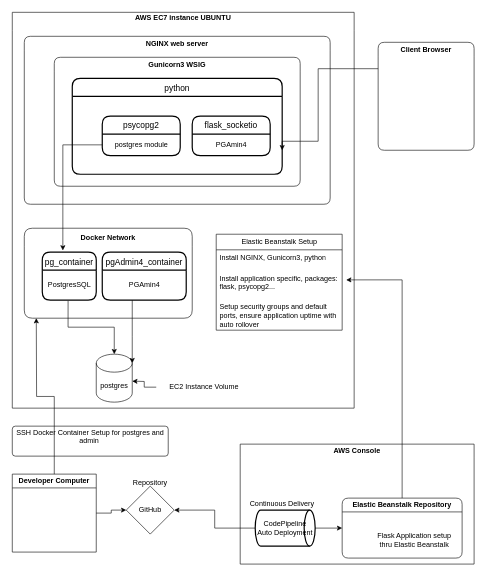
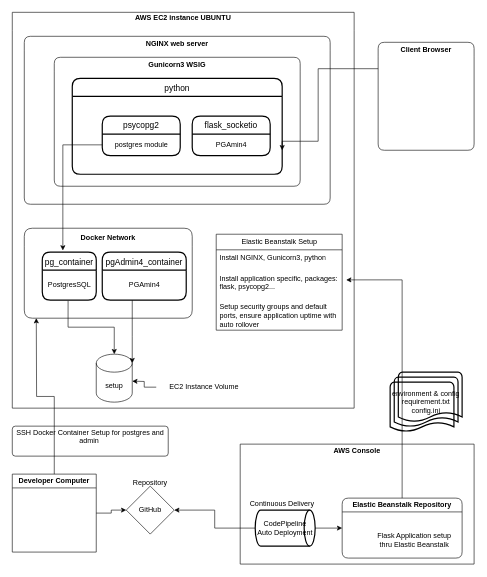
node "AWS EC7 instance UBUNTU": label "AWS EC7 instance UBUNTU" -> "AWS EC2 instance UBUNTU"
node "postgres": label "postgres" -> "setup"
node "environment & config requirement.txt config.ini": added
